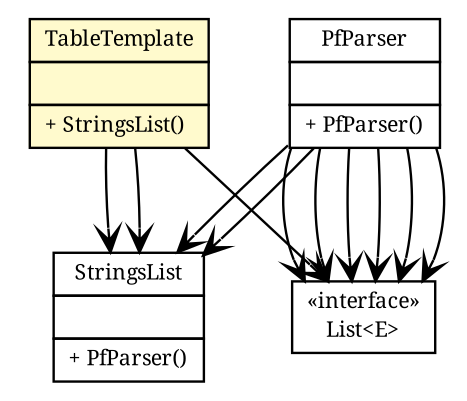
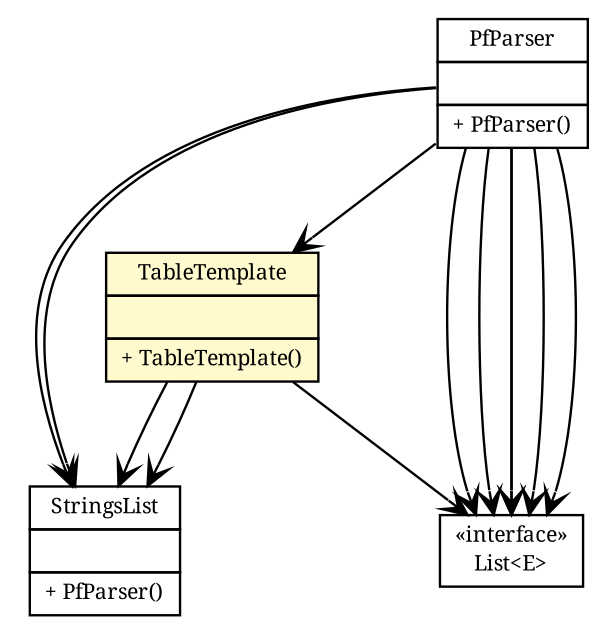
node "TableTemplate": text "+ StringsList()" -> "+ TableTemplate()"
edge "PfParser" -> "TableTemplate": added
